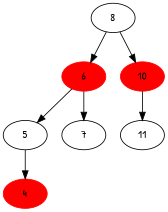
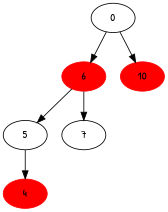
node "8": label "8" -> "0"
node "11": removed
